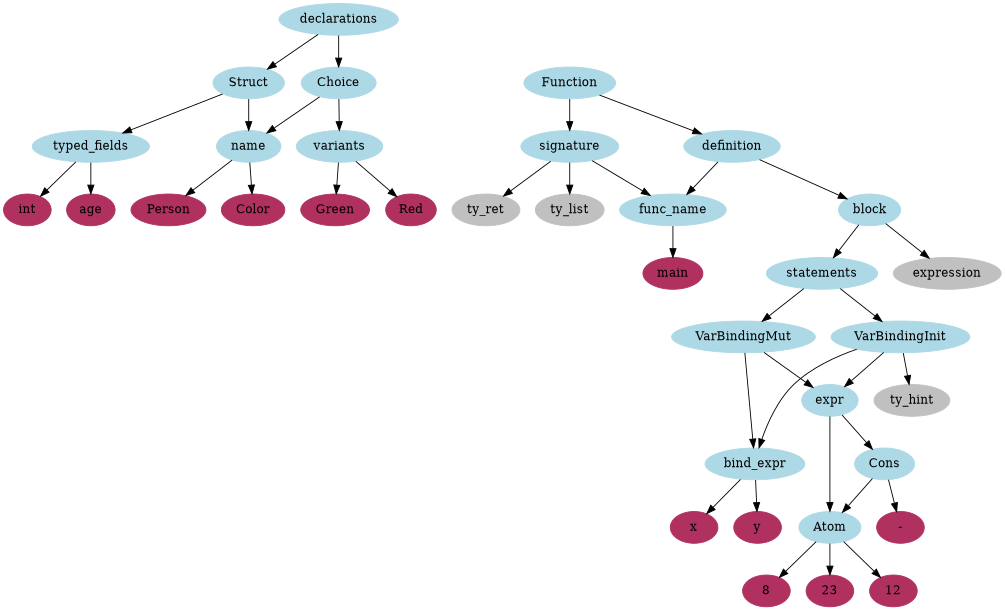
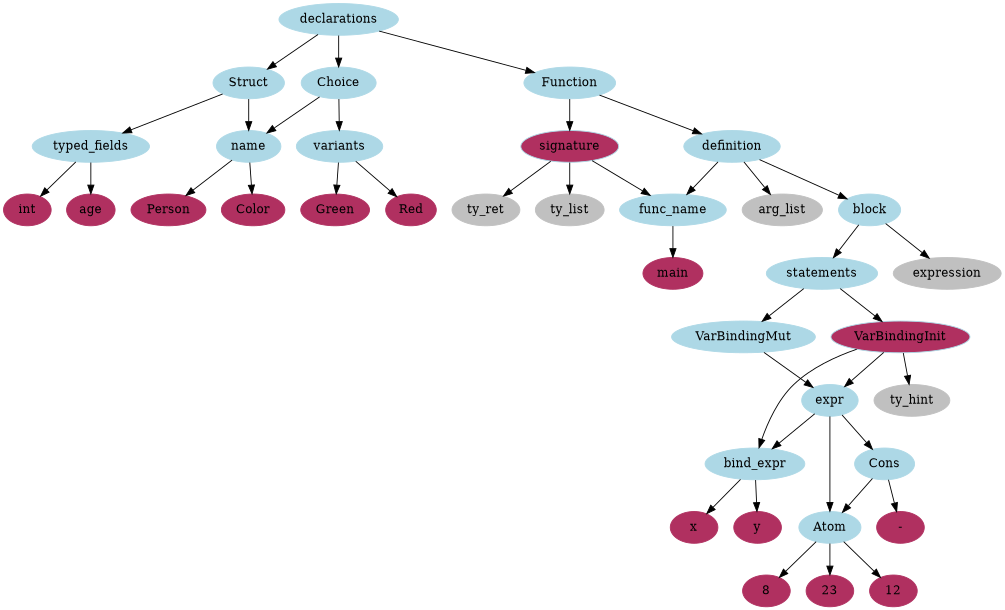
edge "declarations" -> "Function": added
node "signature": fillcolor lightblue -> maroon
node "arg_list": added
node "VarBindingInit": fillcolor lightblue -> maroon
edge "VarBindingMut" -> "bind_expr": now "expr" -> "bind_expr"
